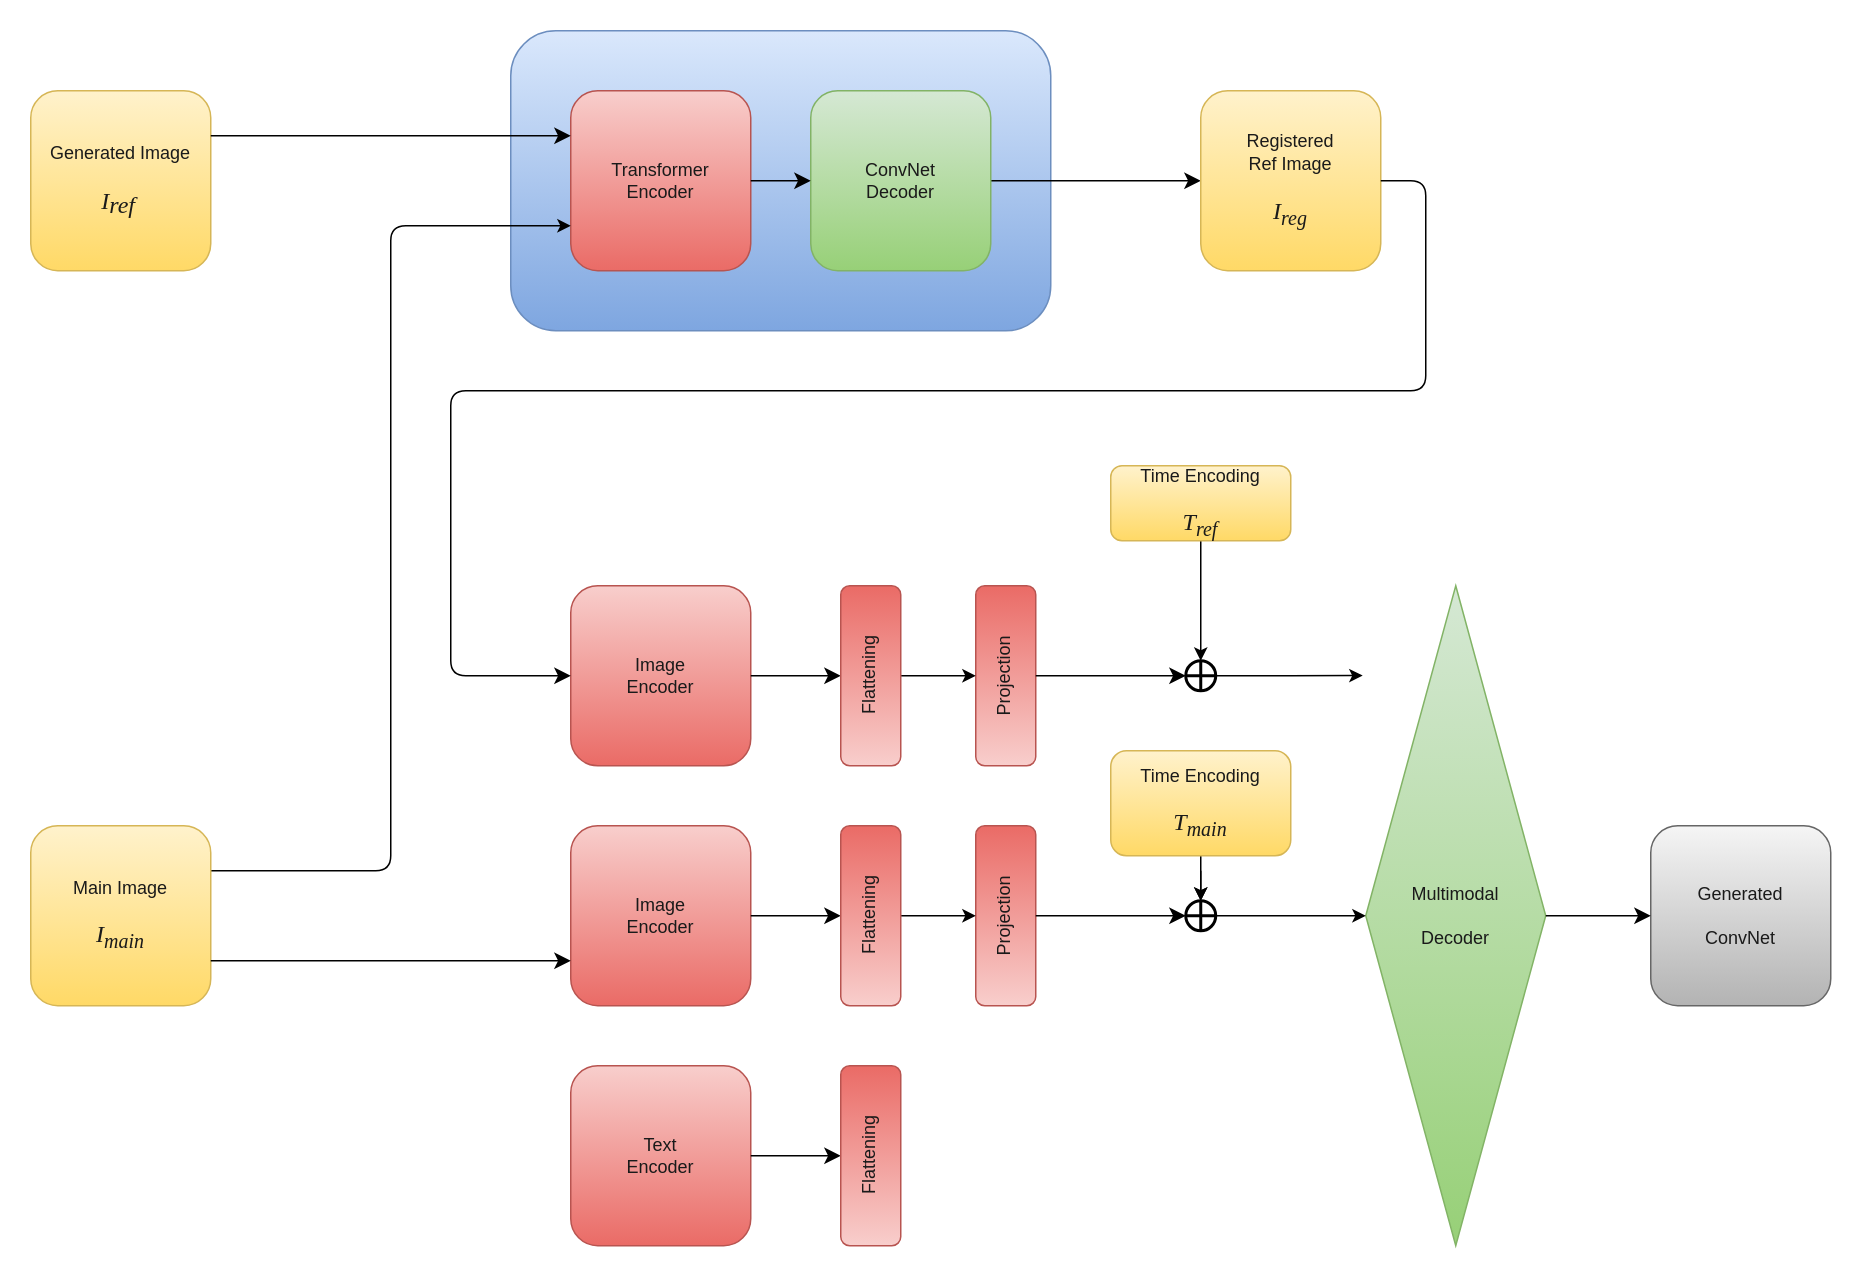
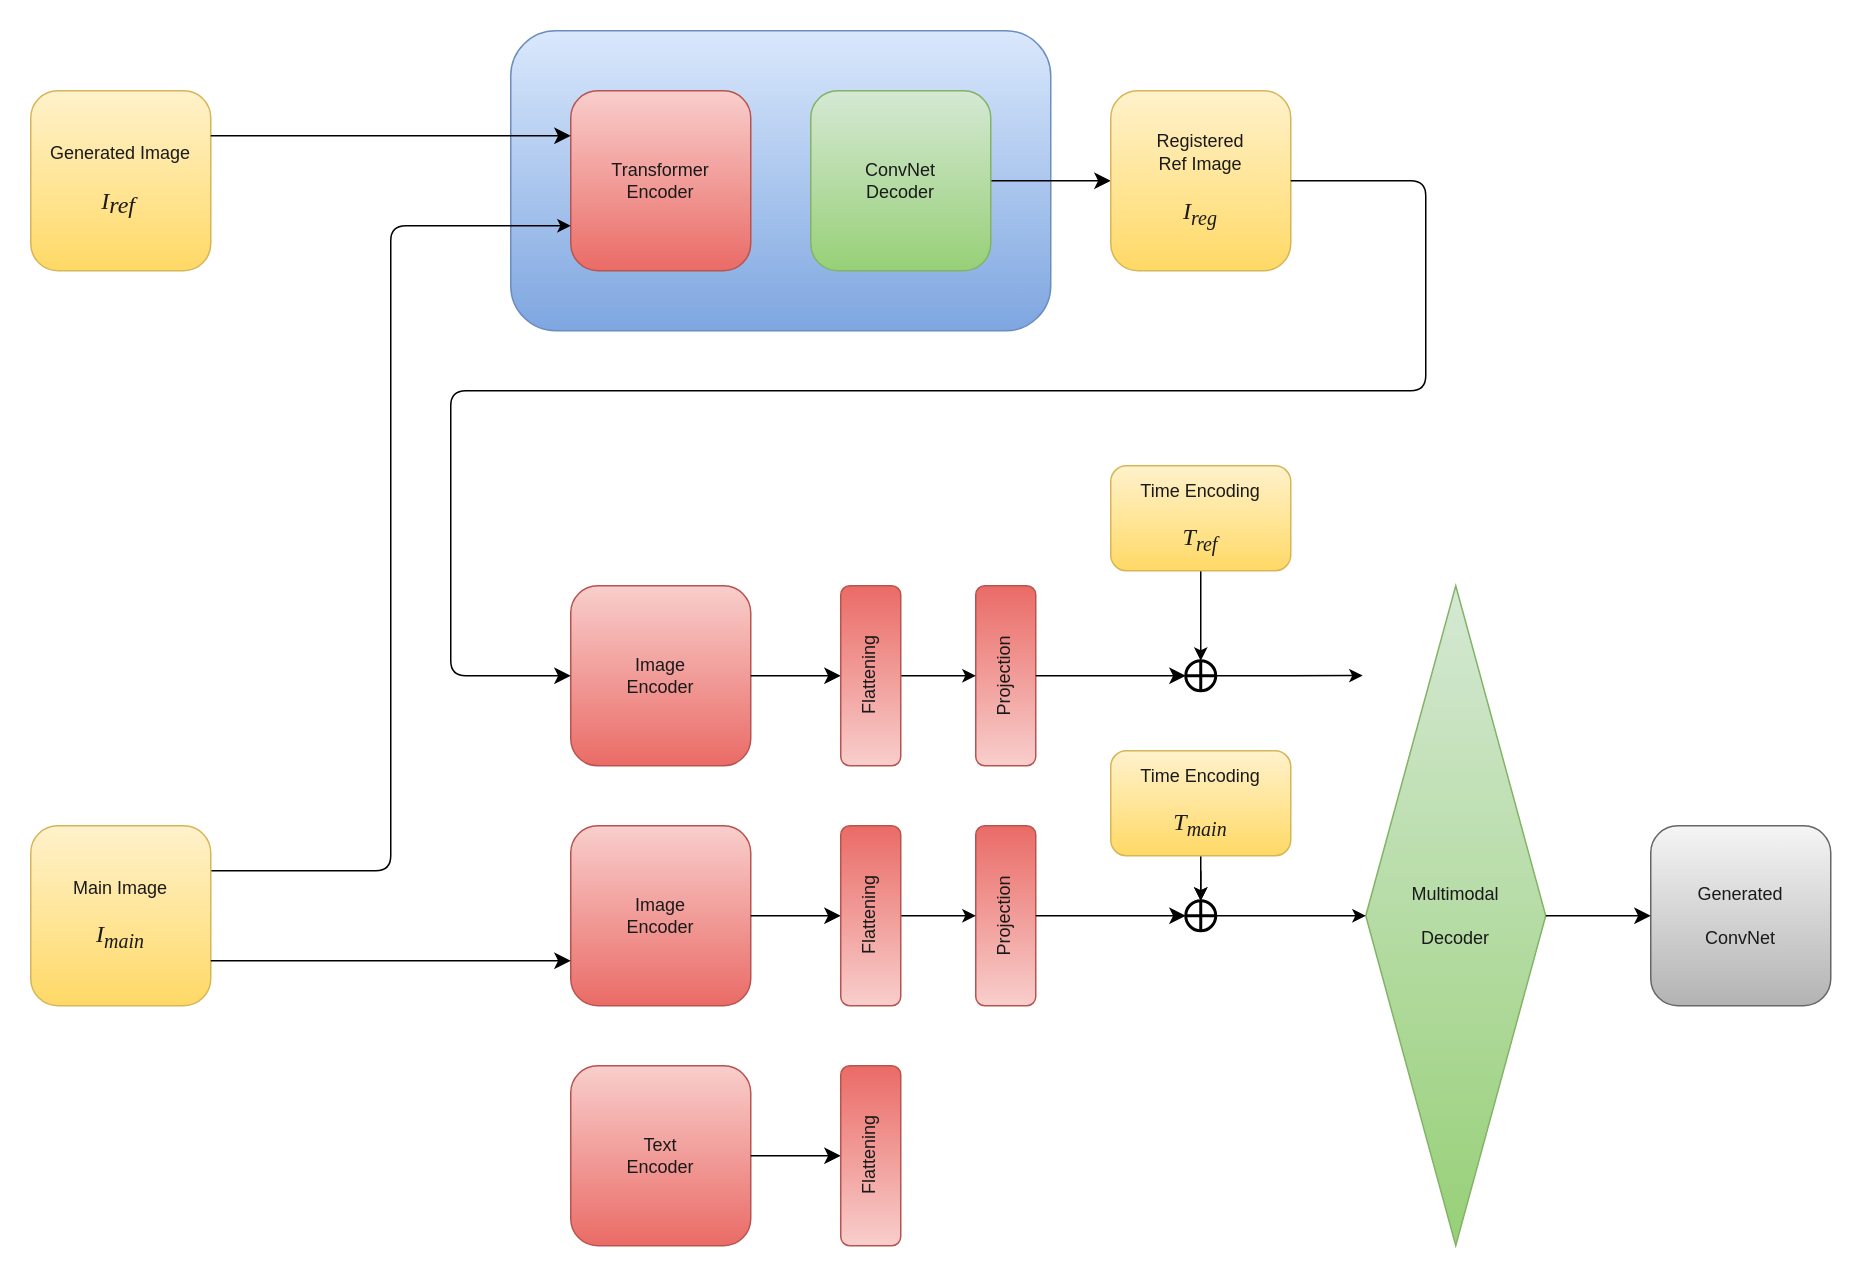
edge "Transformer Encoder" -> "ConvNet Decoder": removed
node "Registered Ref Image Ireg": moved (1291, 181) -> (1201, 181)
node "Time Encoding Tref": size 180x75 -> 180x105
